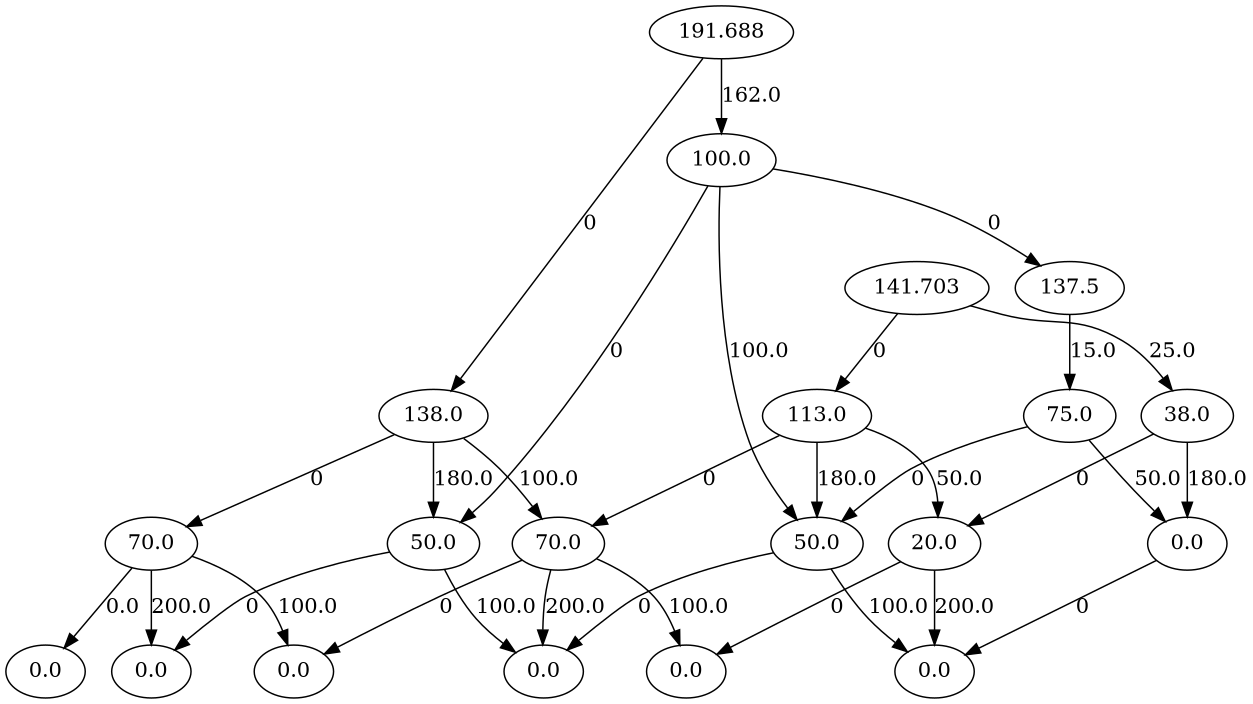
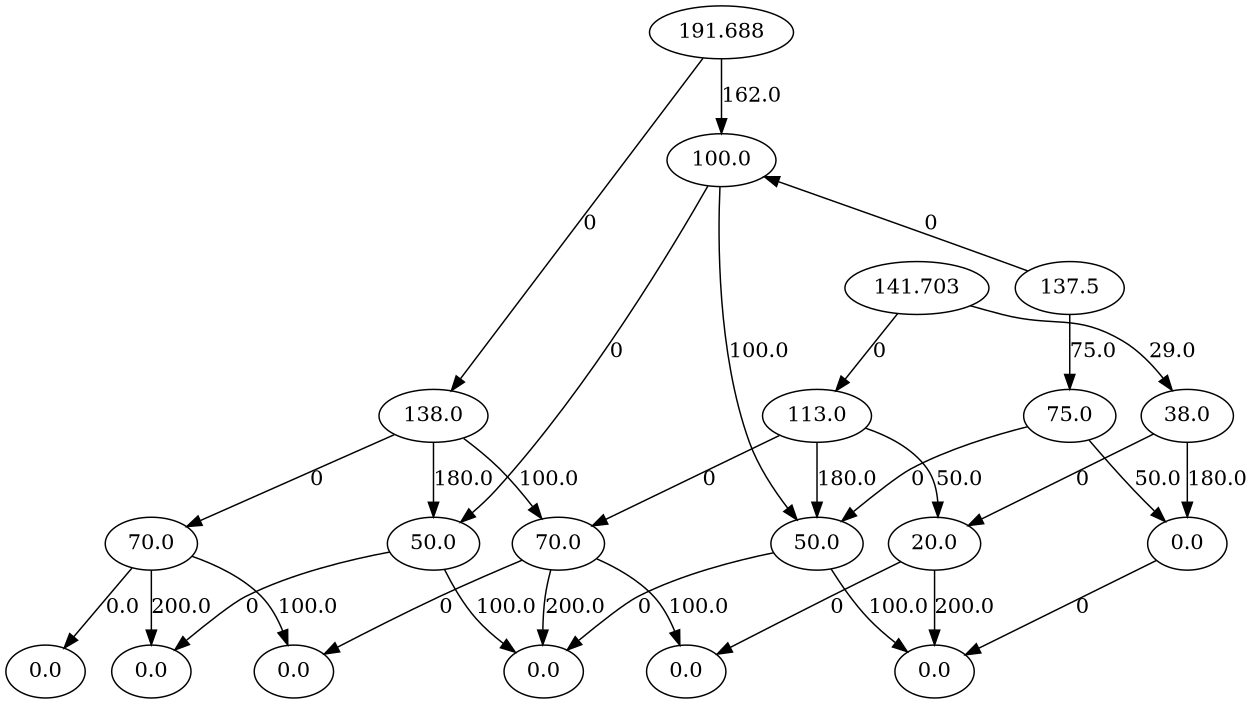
edge "100.0" -> "137.5": reversed
edge "137.5" -> "75.0": label "15.0" -> "75.0"
edge "141.703" -> "38.0": label "25.0" -> "29.0"
